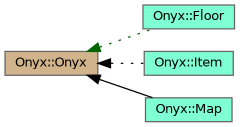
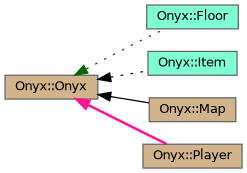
node "Onyx::Map": fillcolor aquamarine -> tan
node "Onyx::Player": added
